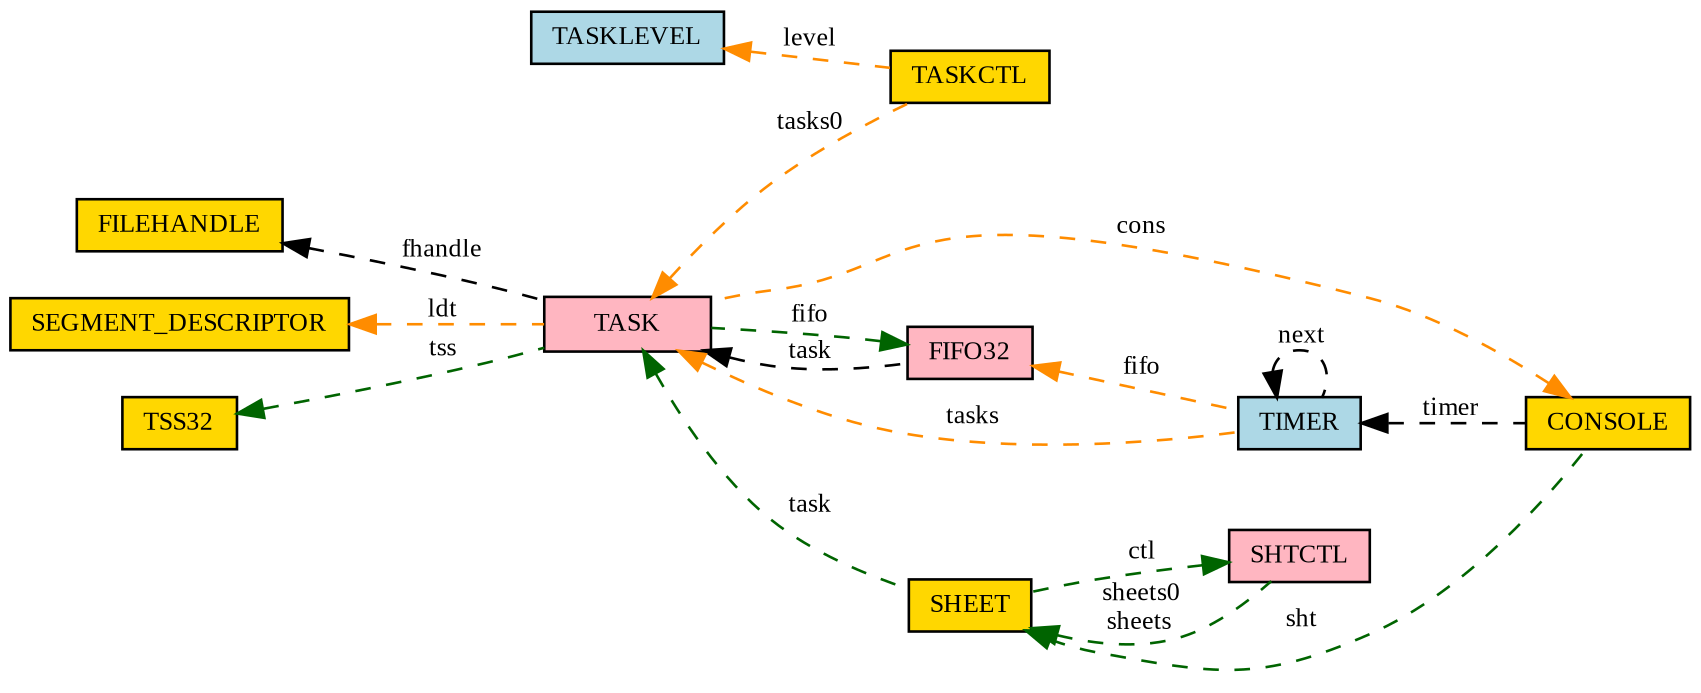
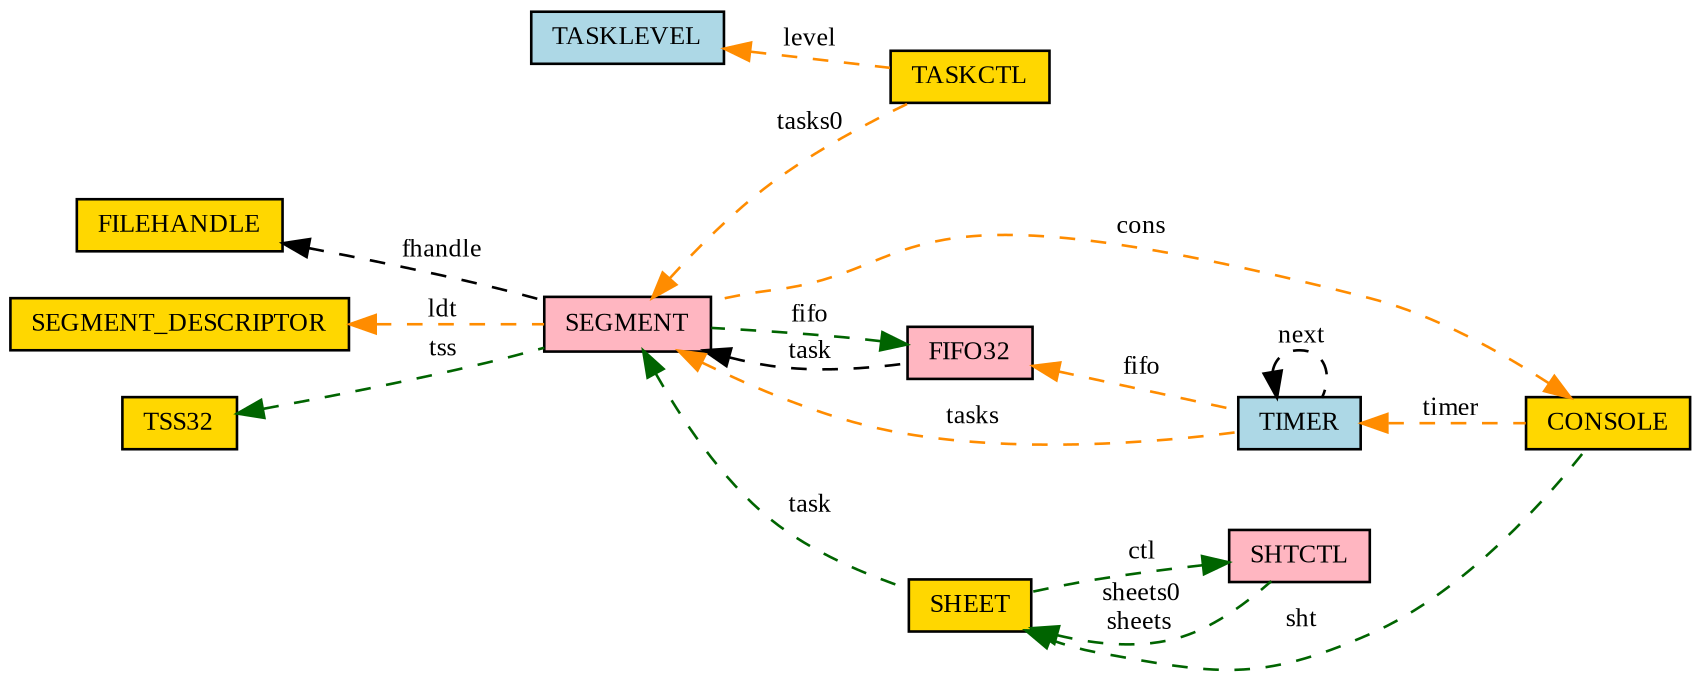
node "TASK": label "TASK" -> "SEGMENT"
edge "CONSOLE" -> "TIMER": color black -> darkorange
